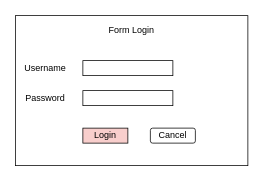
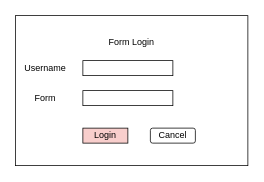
node "Form Login": moved (132, 30) -> (132, 42)
node "Password": label "Password" -> "Form"
